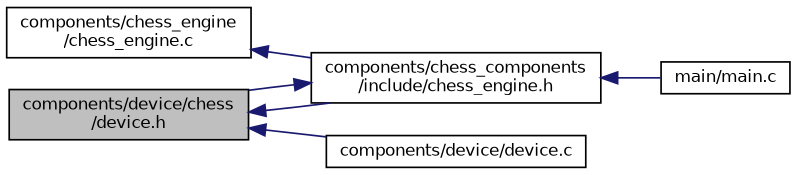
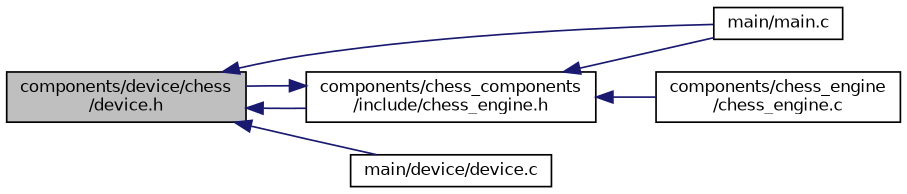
edge "main/main.c" -> "components/device/chess /device.h": added
edge "components/chess_components /include/chess_engine.h" -> "components/chess_engine /chess_engine.c": reversed
node "components/device/device.c": label "components/device/device.c" -> "main/device/device.c"
